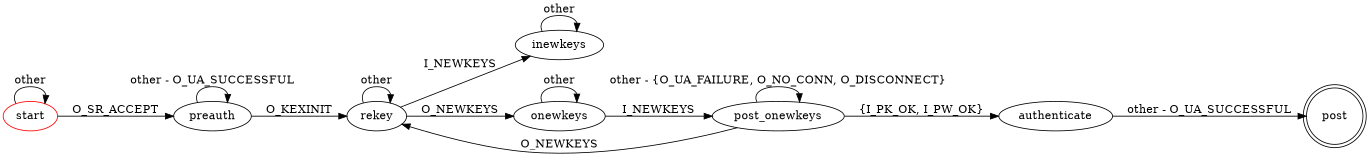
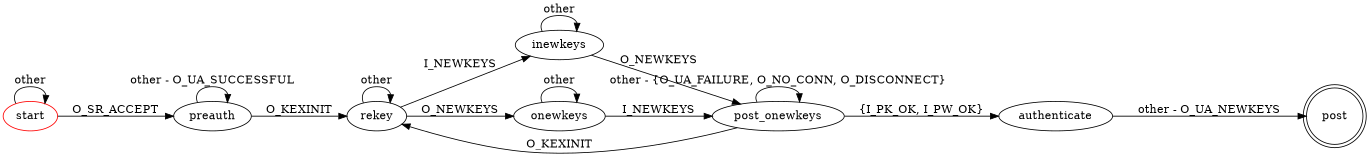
edge "inewkeys" -> "post_onewkeys": added, label "O_NEWKEYS"
edge "authenticate" -> "post": label "other - O_UA_SUCCESSFUL" -> "other - O_UA_NEWKEYS"
edge "post_onewkeys" -> "rekey": label "O_NEWKEYS" -> "O_KEXINIT"
